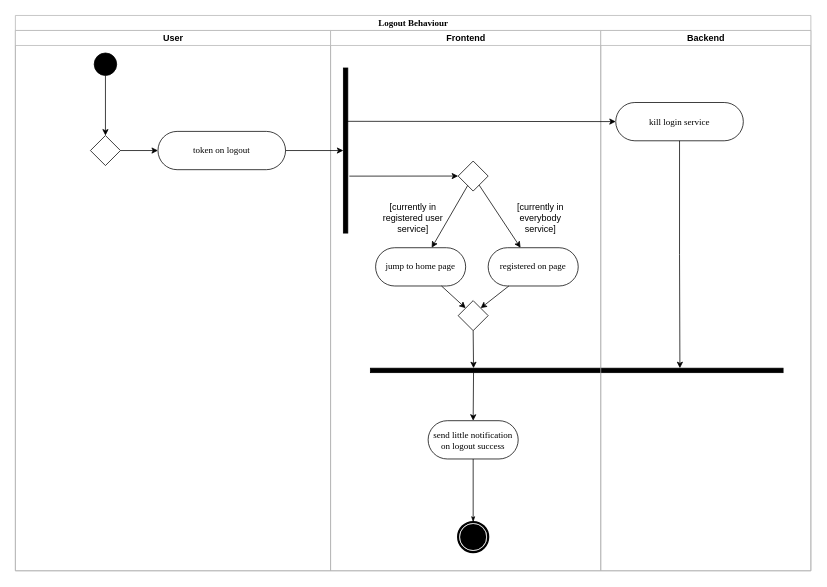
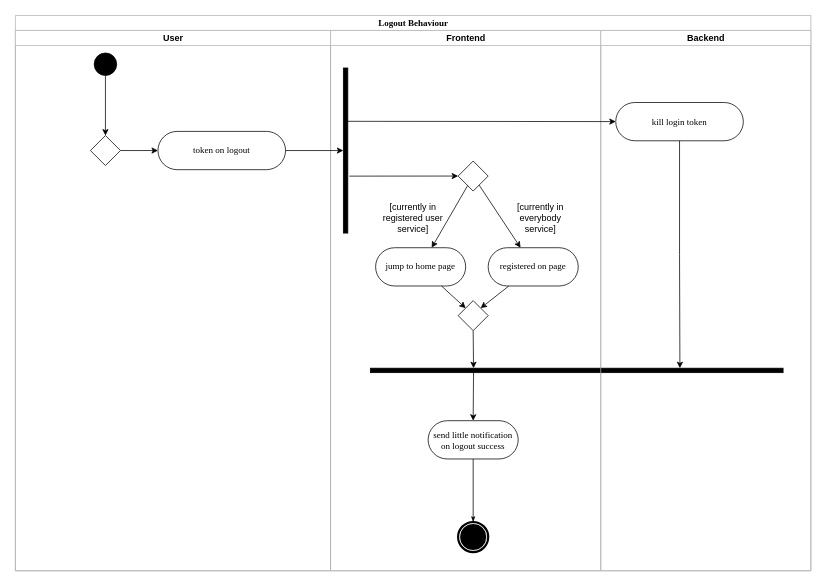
node "kill login service": label "kill login service" -> "kill login token"
